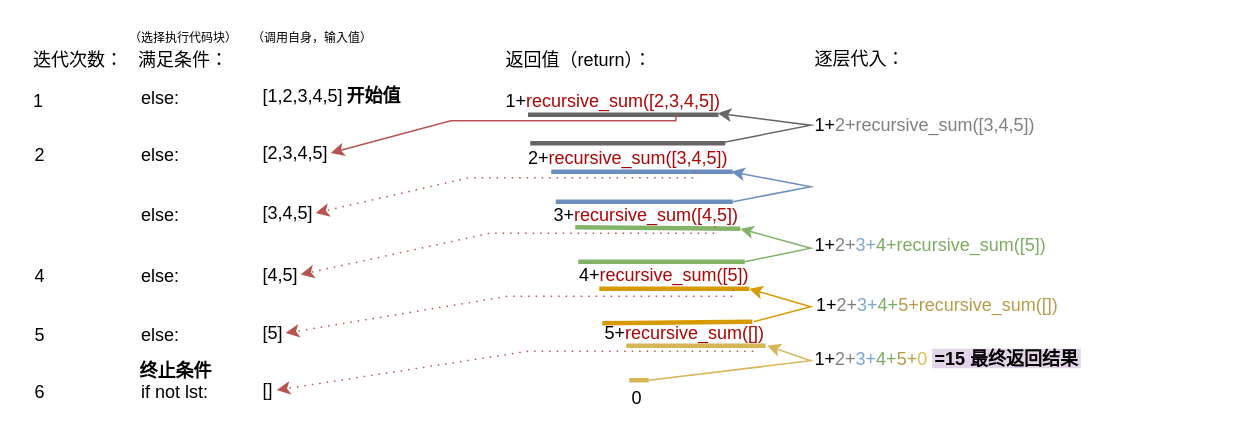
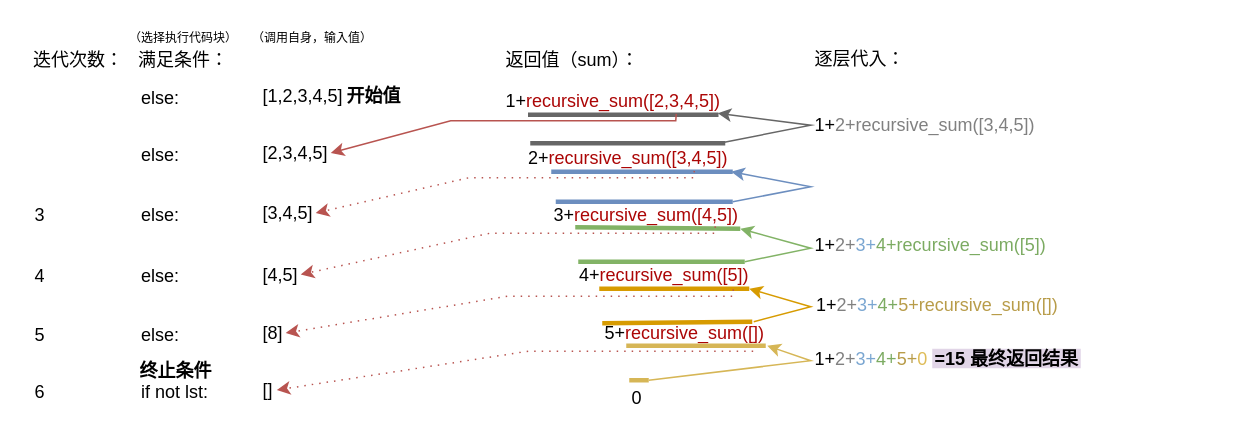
node "返回值（return）：": label "返回值（return）：" -> "返回值（sum）："
node "1": removed
node "2": removed
node "3": added
node "[5]": label "[5]" -> "[8]"
